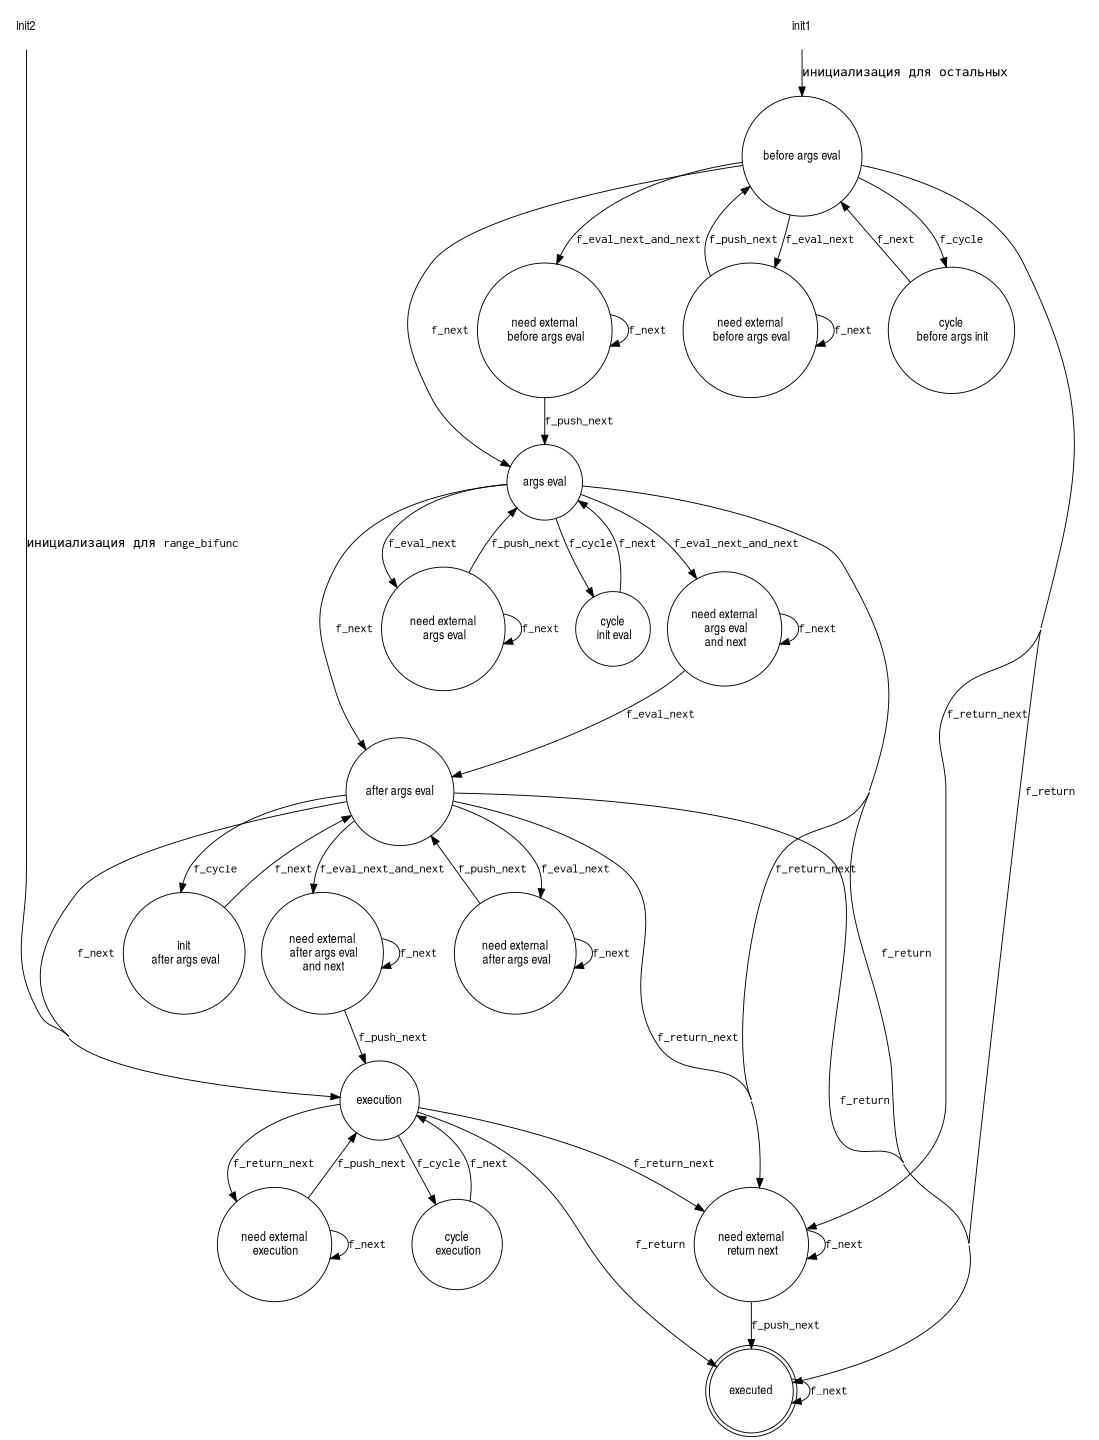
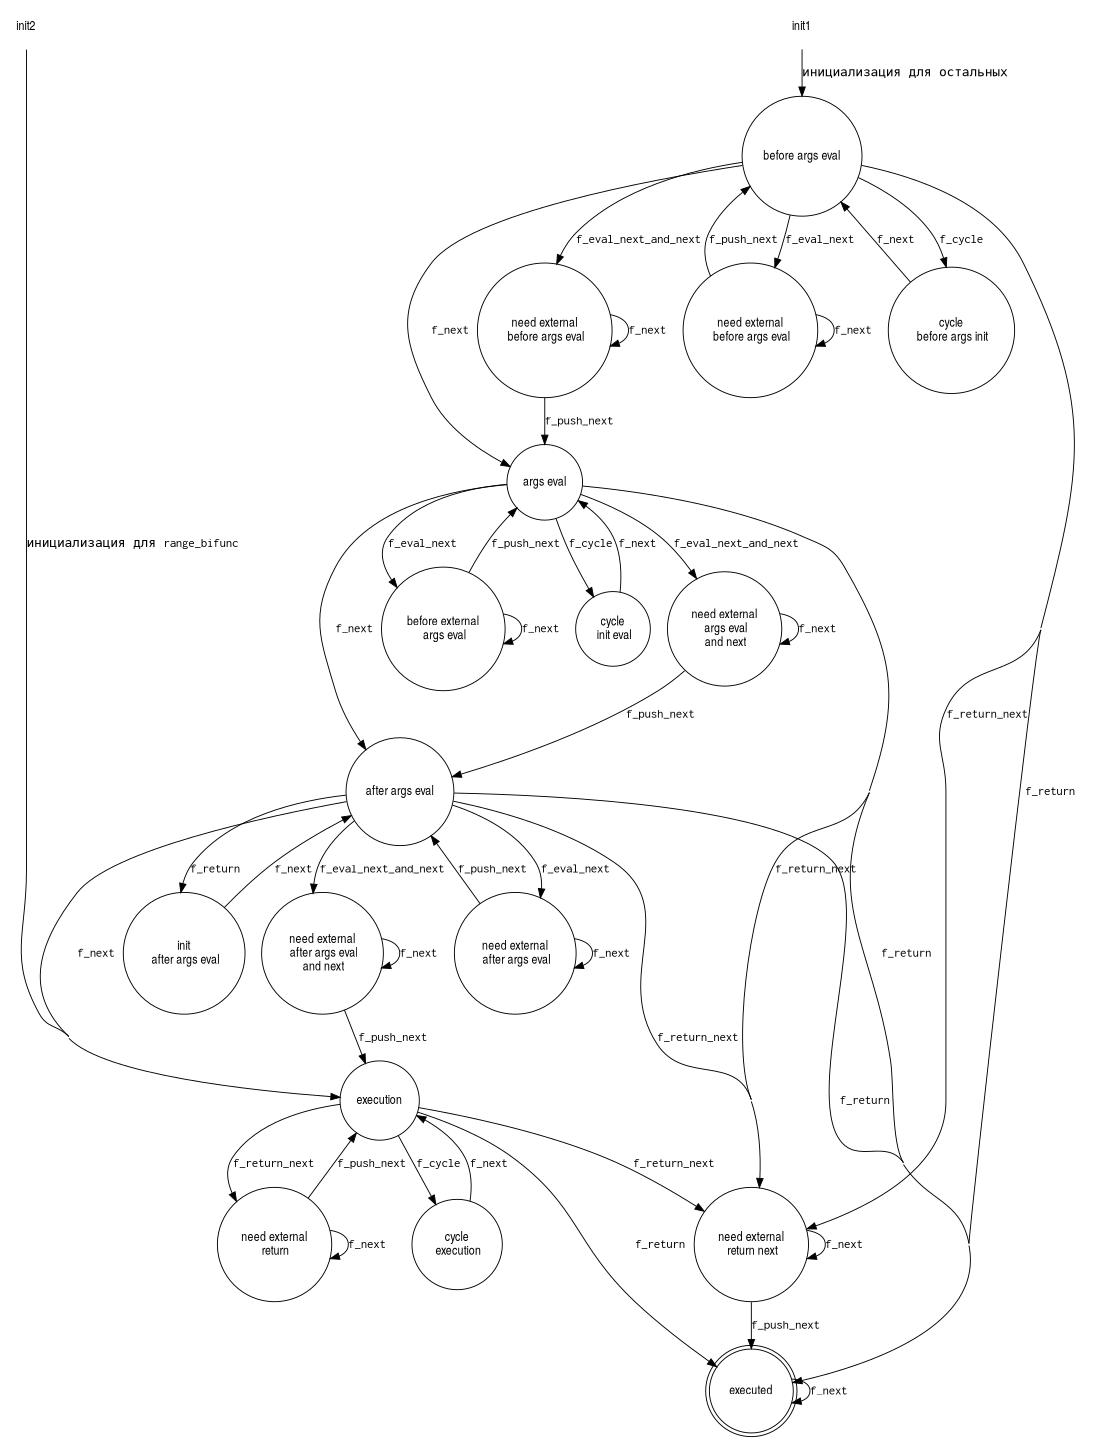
node "need external args eval": label "need external args eval" -> "before external args eval"
edge "need external args eval and next" -> "after args eval": label "f_eval_next" -> "f_push_next"
edge "after args eval" -> "init after args eval": label "f_cycle" -> "f_return"
node "need external execution": label "need external execution" -> "need external return"
